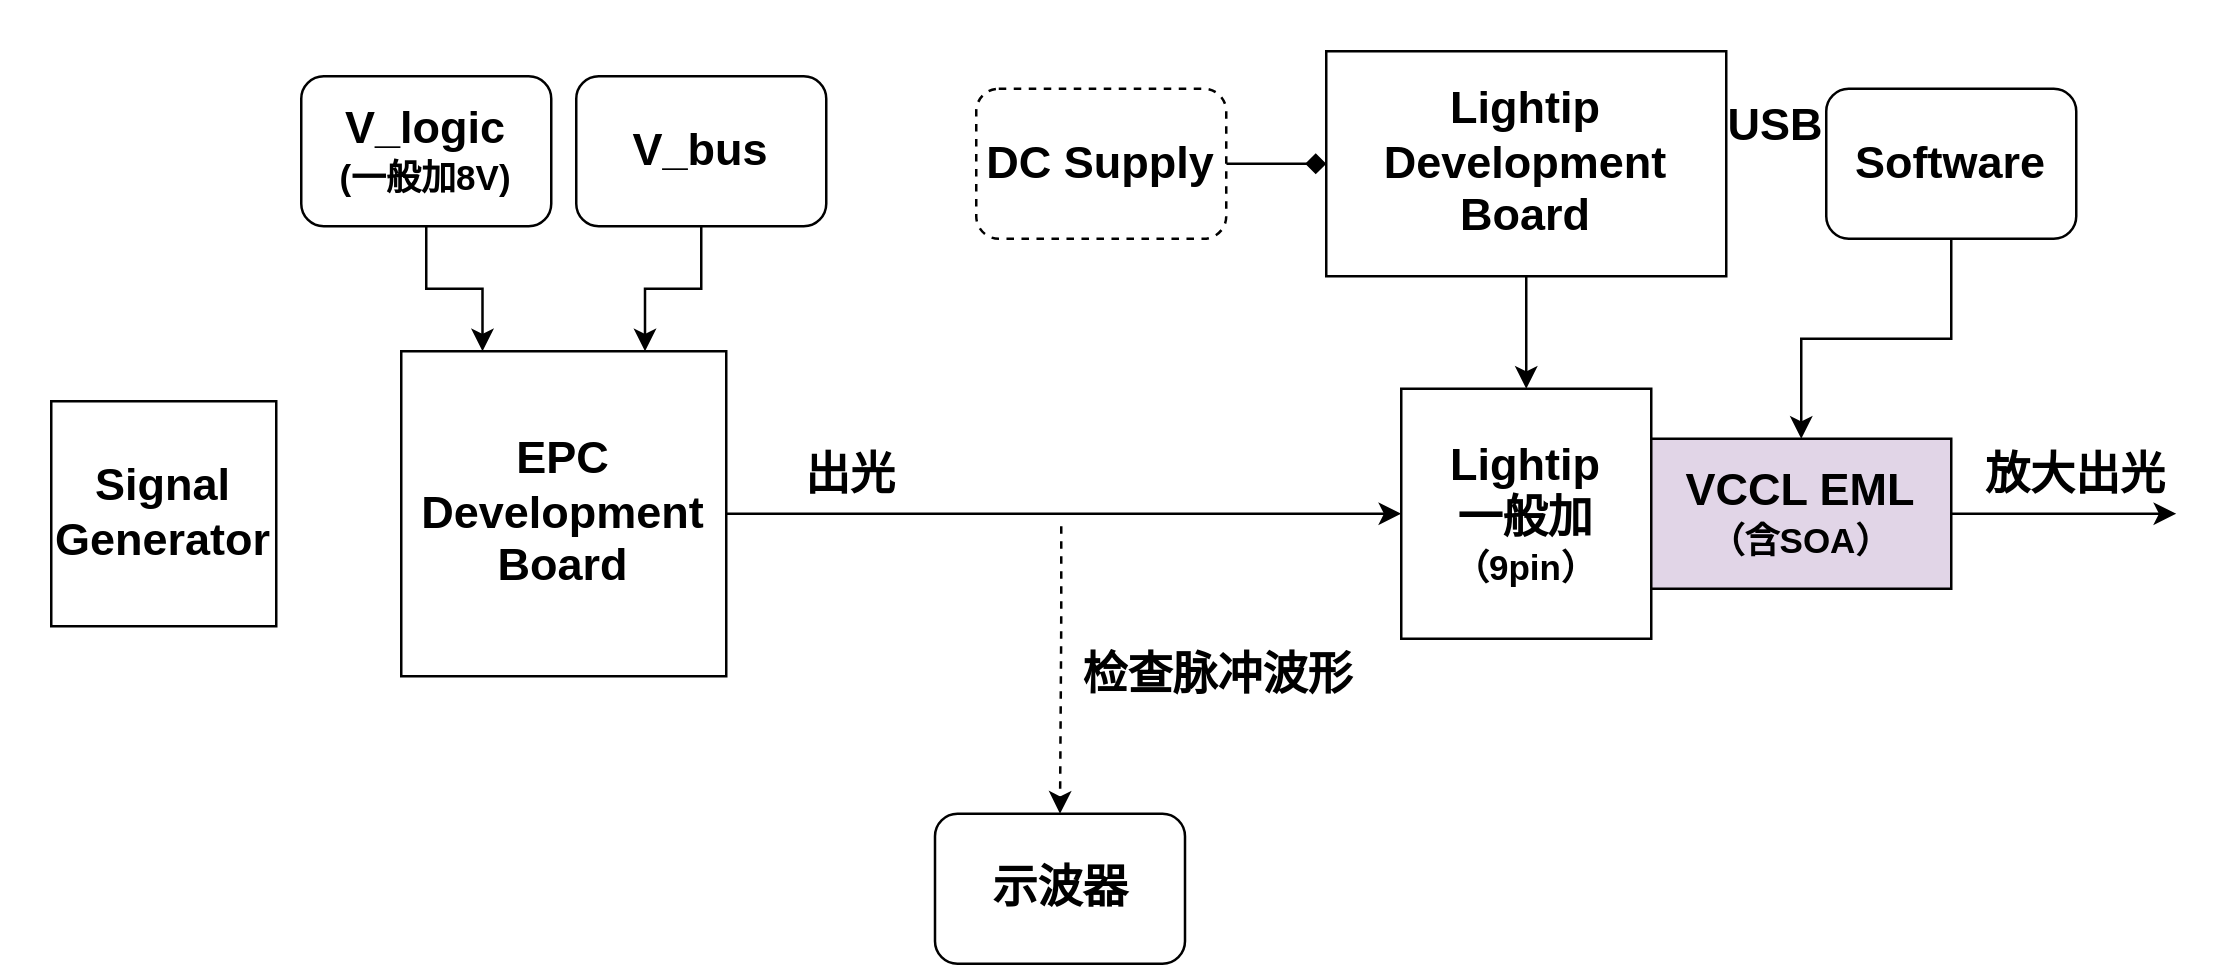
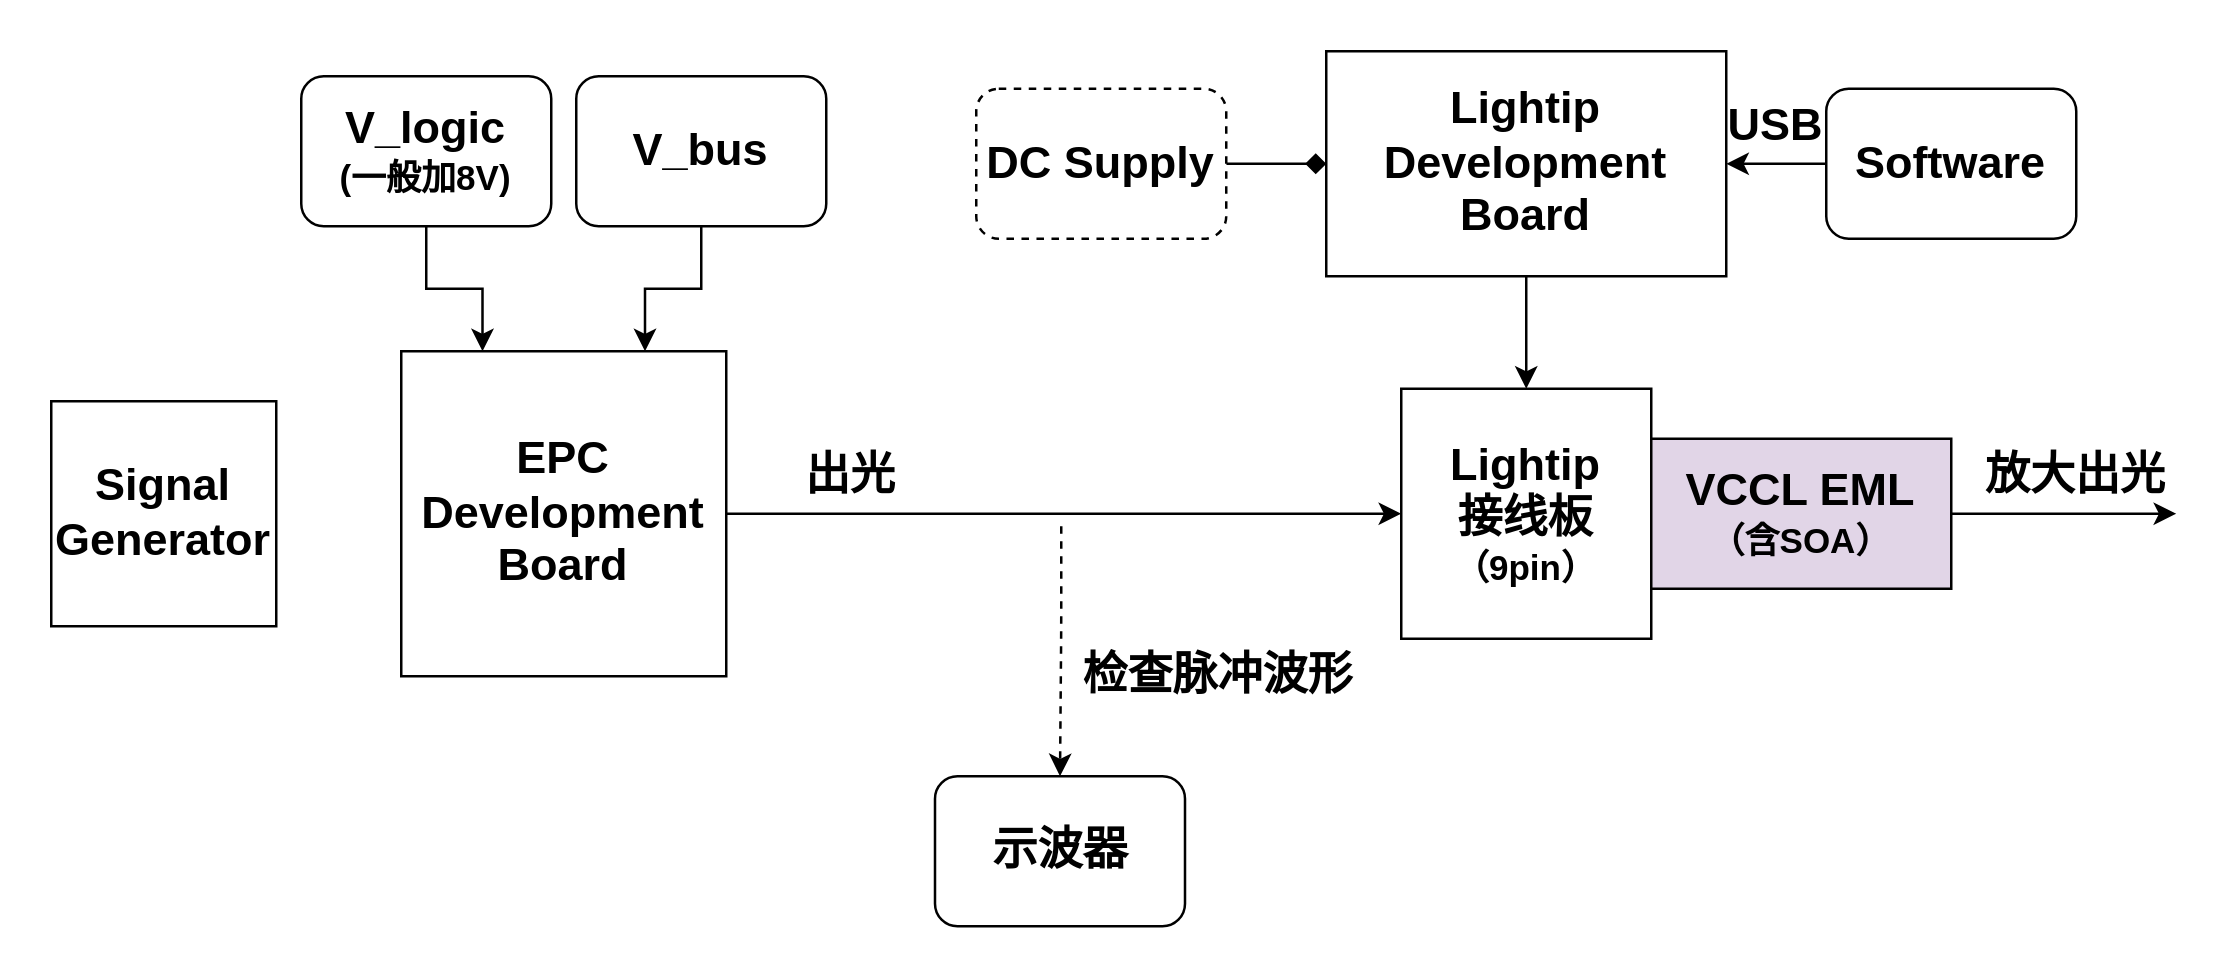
edge "Software" -> "VCCL EML （含SOA）": now "Software" -> "Lightip Development Board"
node "Lightip 一般加 （9pin）": label "Lightip 一般加 （9pin）" -> "Lightip 接线板 （9pin）"
node "示波器": moved (1060, 889) -> (1060, 851)
